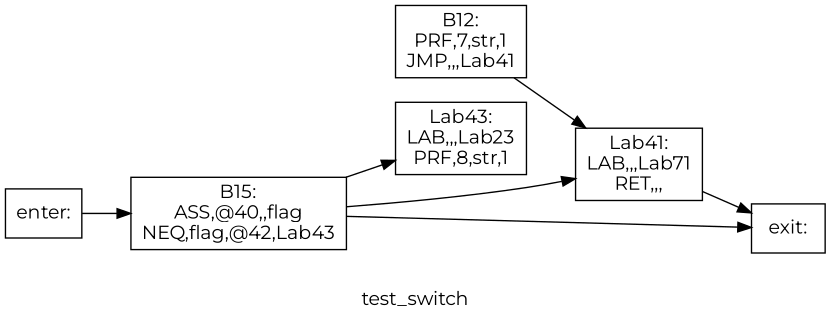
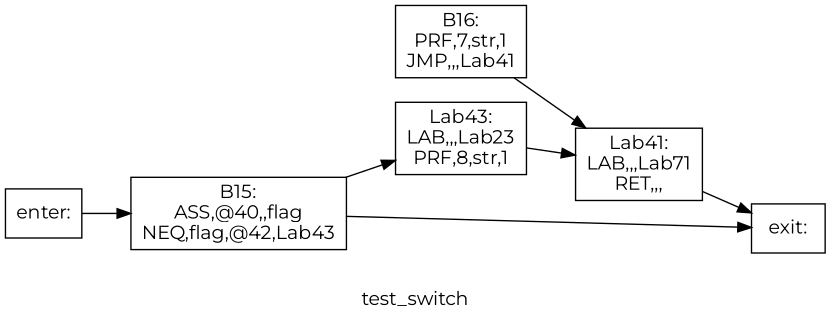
node "B12: PRF,7,str,1 JMP,,,Lab41": label "B12: PRF,7,str,1 JMP,,,Lab41" -> "B16: PRF,7,str,1 JMP,,,Lab41"
edge "B15: ASS,@40,,flag NEQ,flag,@42,Lab43" -> "Lab41: LAB,,,Lab71 RET,,,": now "Lab43: LAB,,,Lab23 PRF,8,str,1" -> "Lab41: LAB,,,Lab71 RET,,,"
